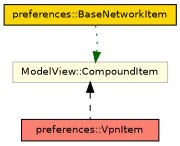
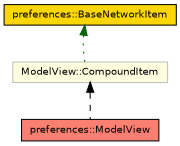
edge "preferences::BaseNetworkItem" -> "ModelView::CompoundItem": reversed
node "preferences::VpnItem": label "preferences::VpnItem" -> "preferences::ModelView"
